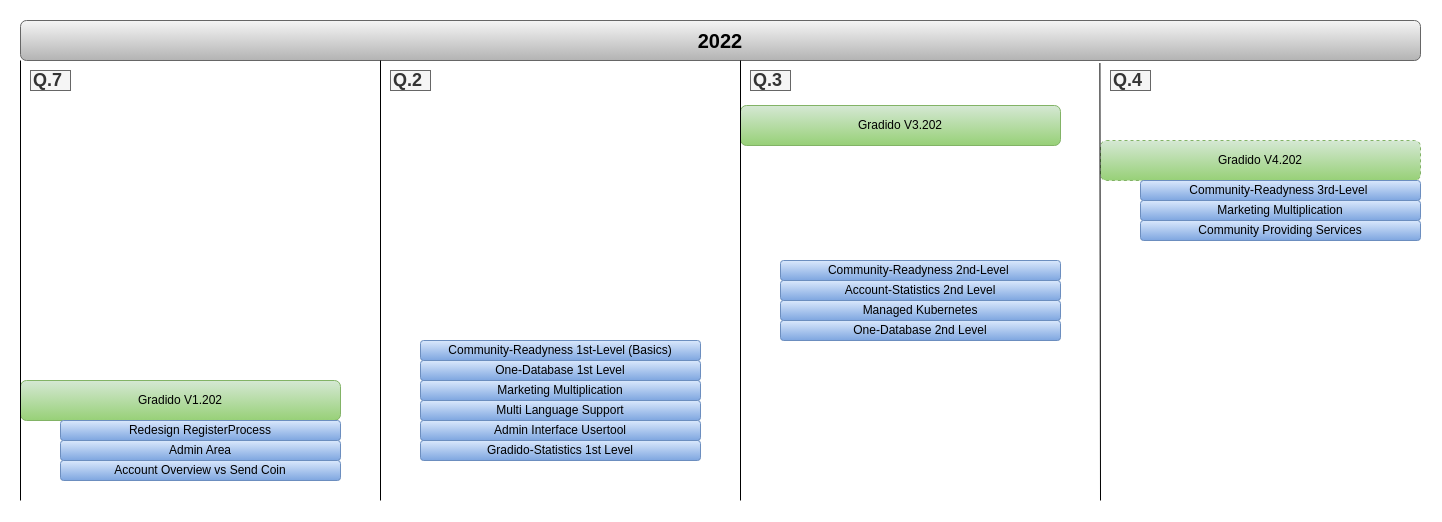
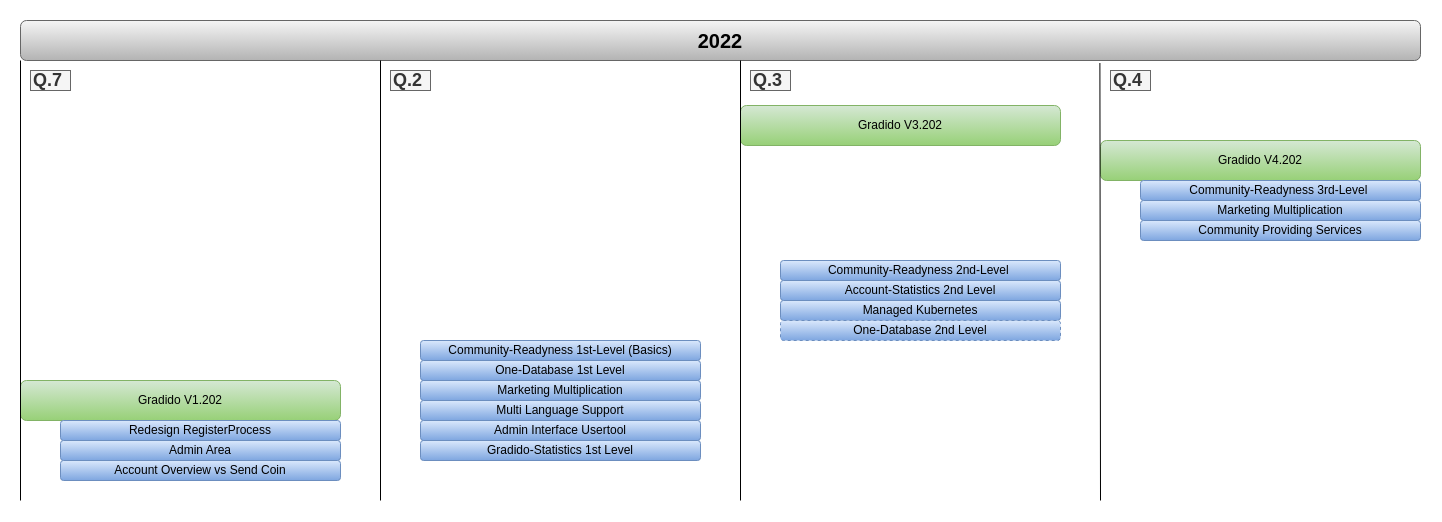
node "Gradido V4.202": style dashed -> solid
node "One-Database 2nd Level": style solid -> dashed
